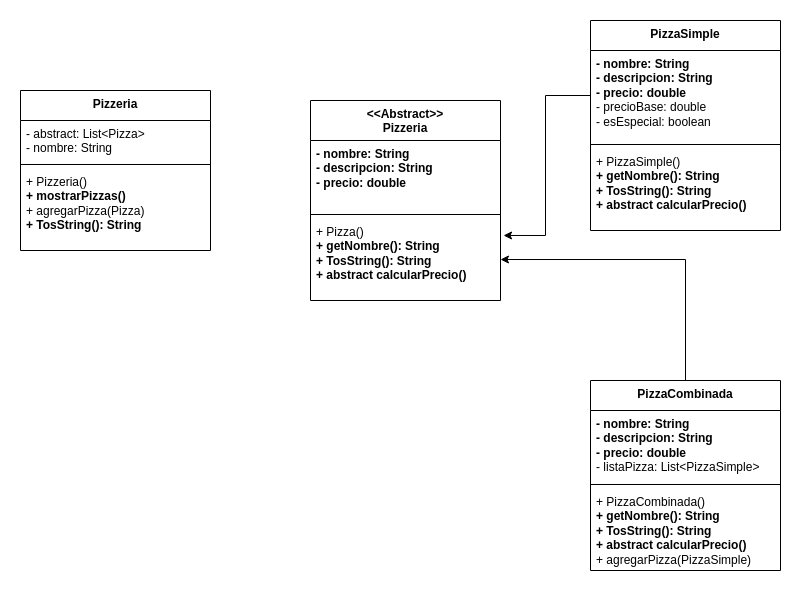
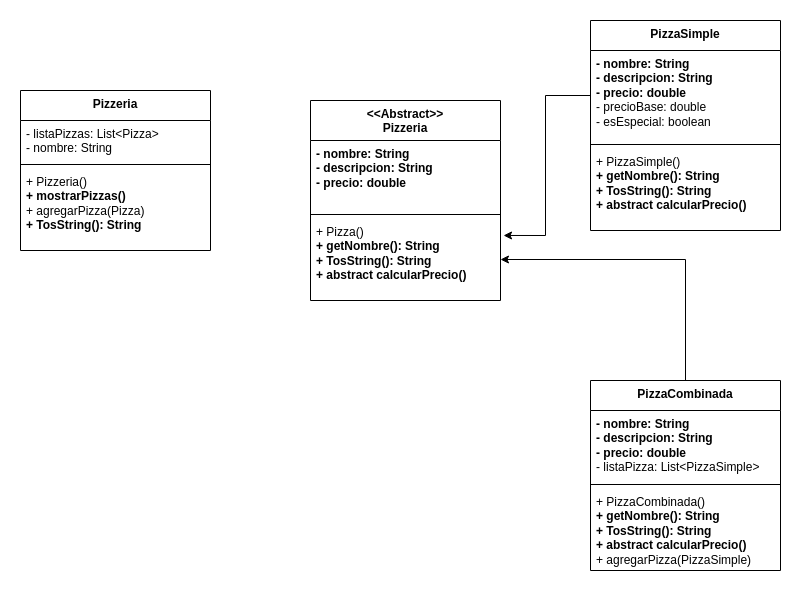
node "- abstract: List<Pizza> - nombre: String": label "- abstract: List<Pizza> - nombre: String" -> "- listaPizzas: List<Pizza> - nombre: String"
